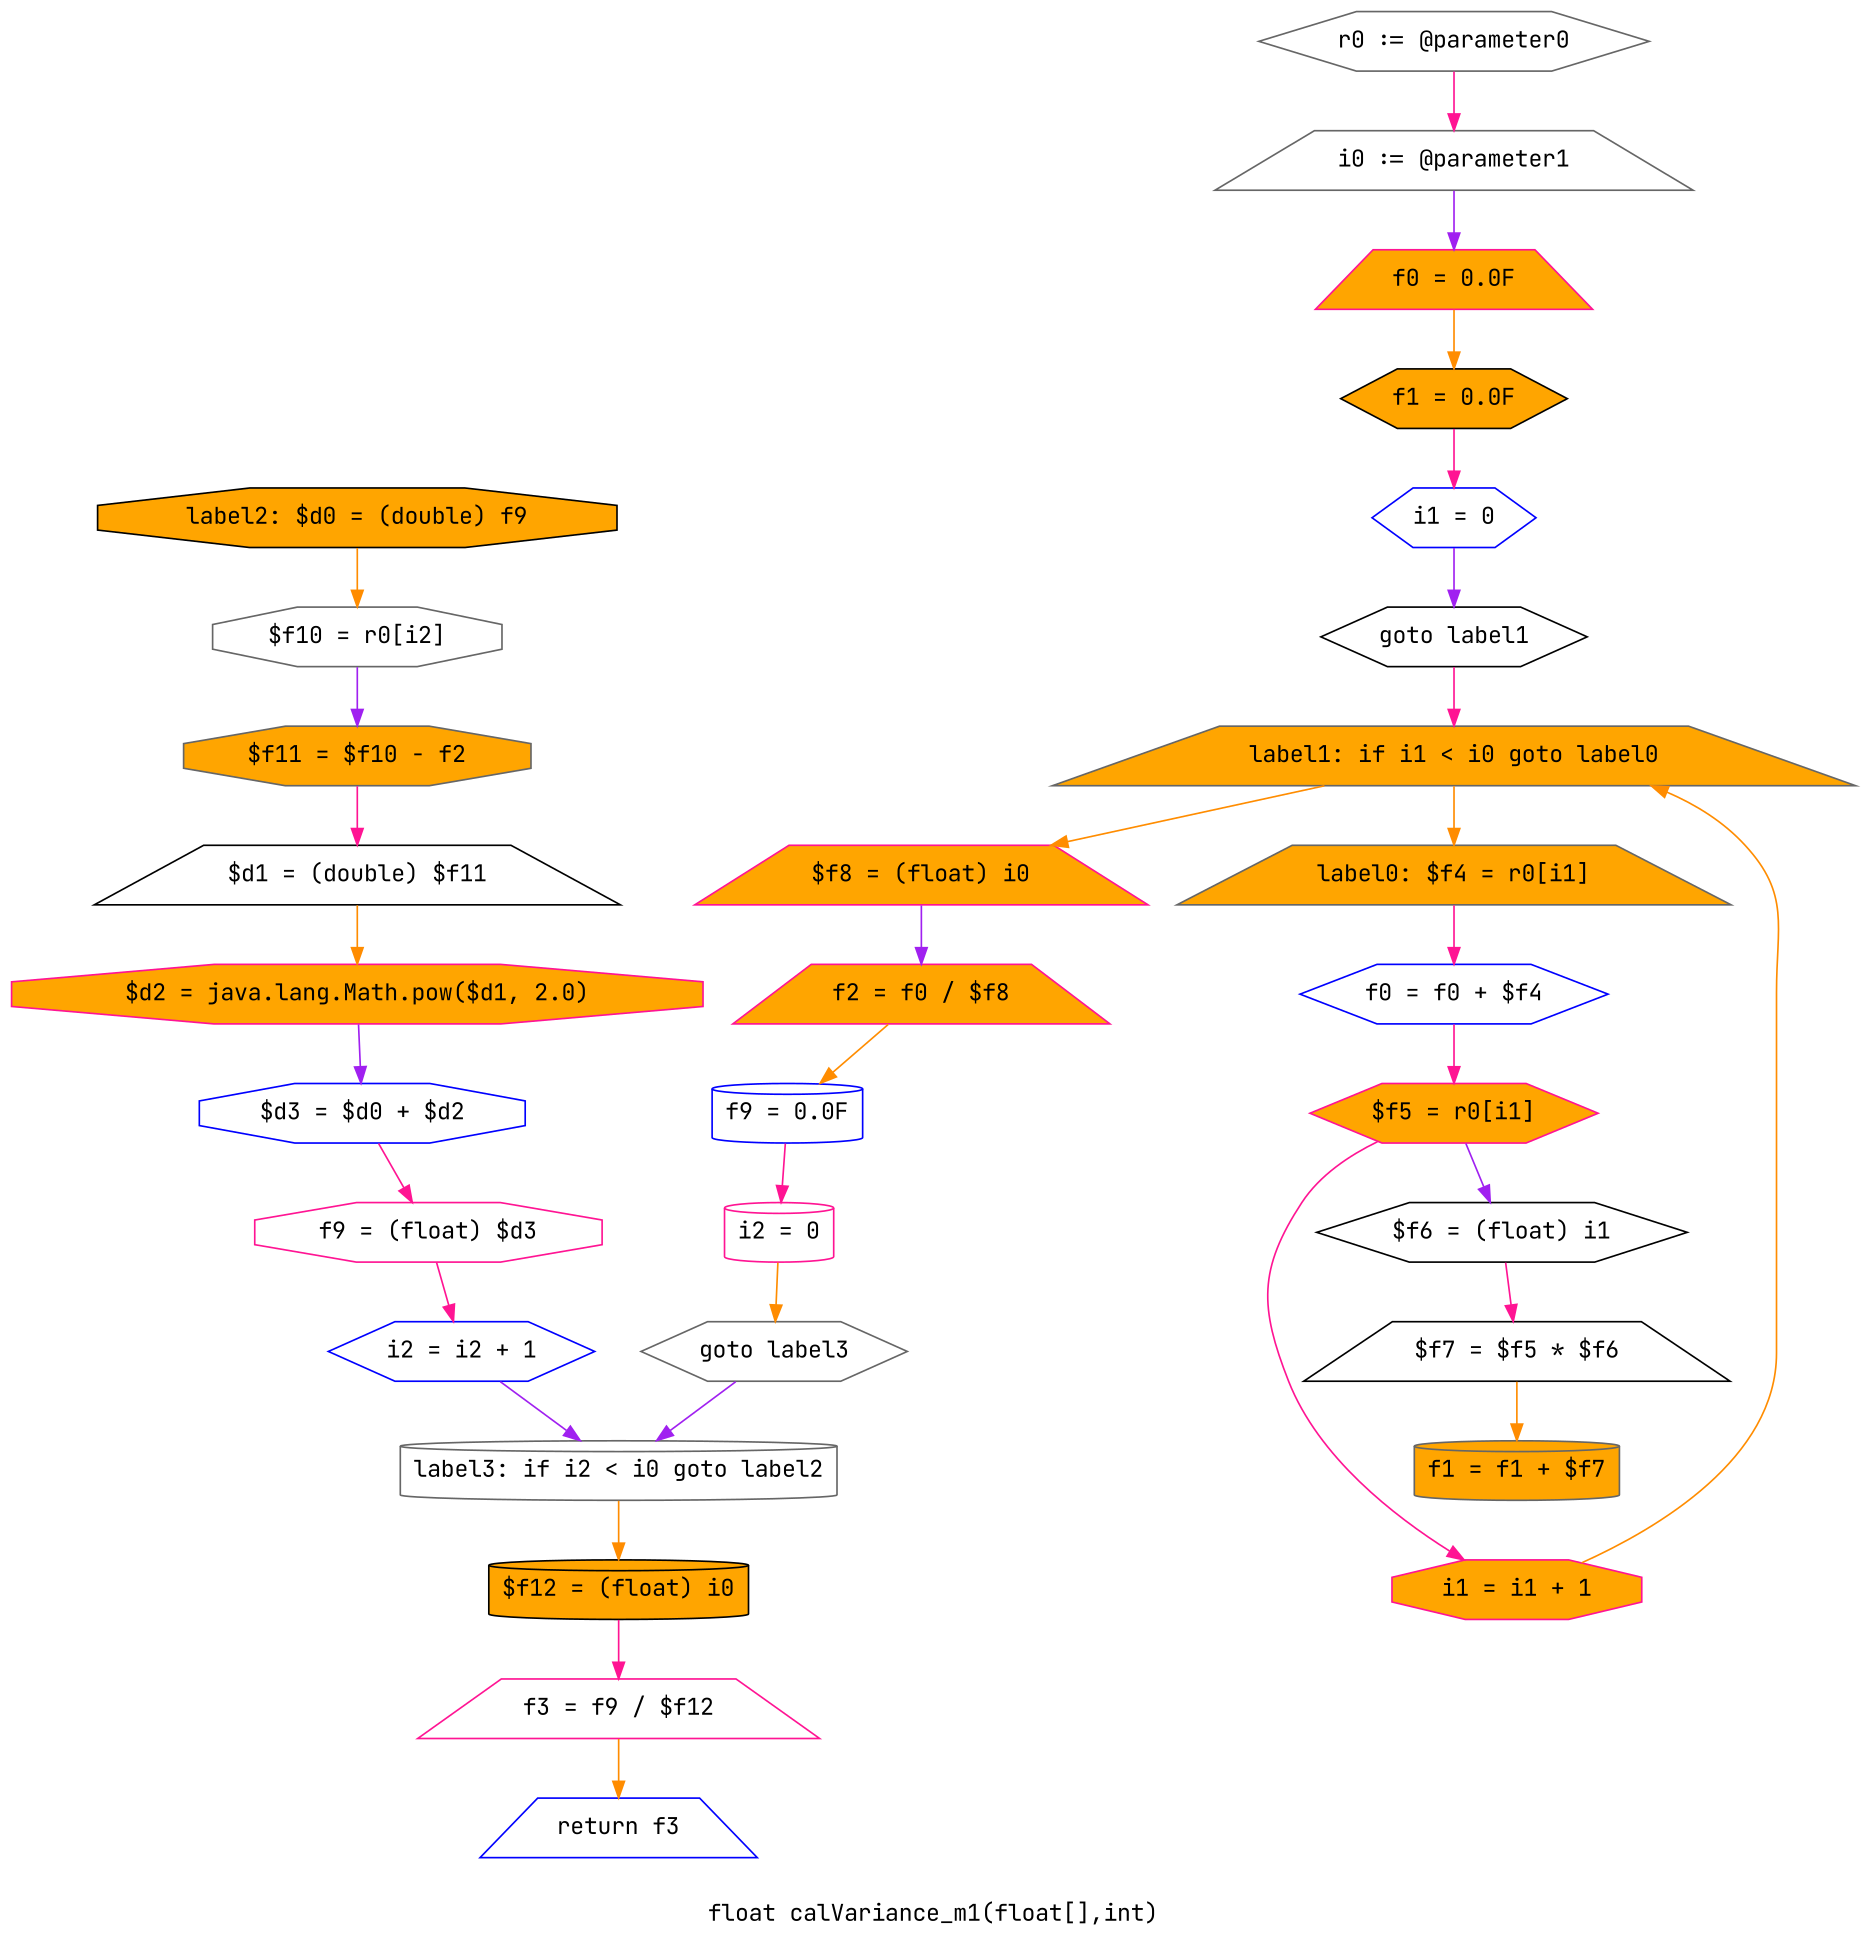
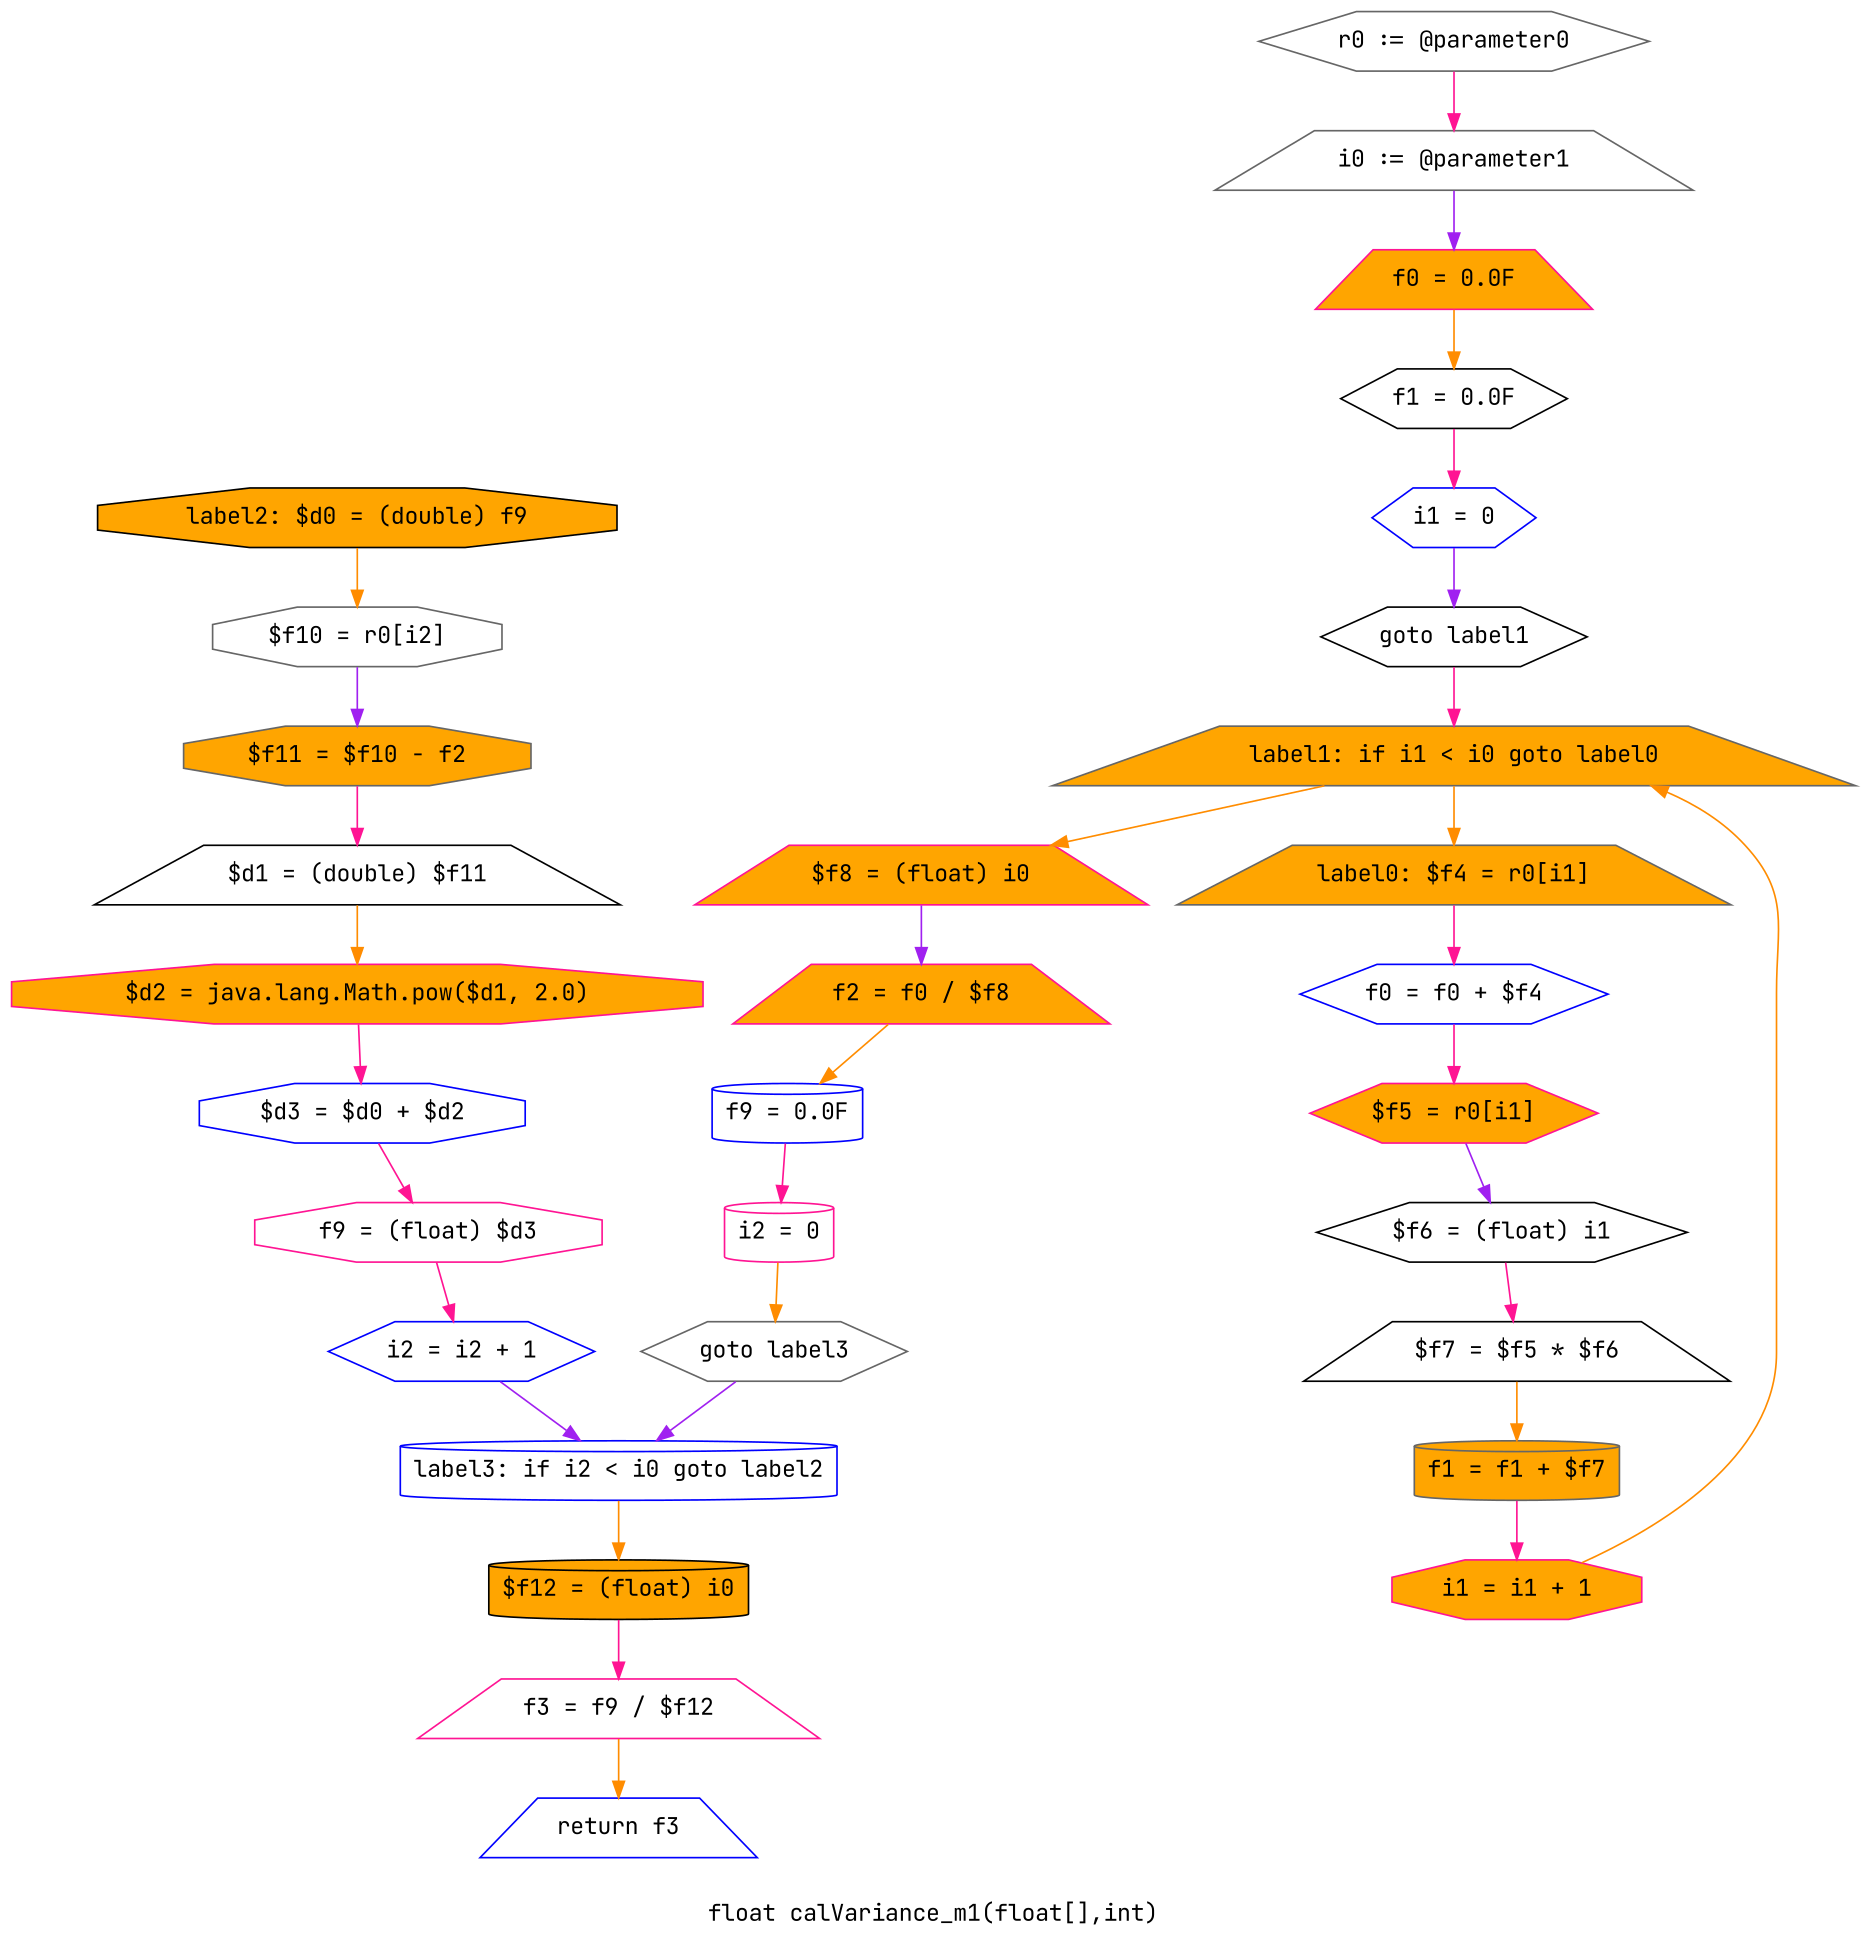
node "f1 = 0.0F": fillcolor orange -> white
edge "$d2 = java.lang.Math.pow($d1, 2.0)" -> "$d3 = $d0 + $d2": color purple -> deeppink
edge "$f5 = r0[i1]" -> "i1 = i1 + 1": now "f1 = f1 + $f7" -> "i1 = i1 + 1"
node "label3: if i2 < i0 goto label2": color gray40 -> blue
